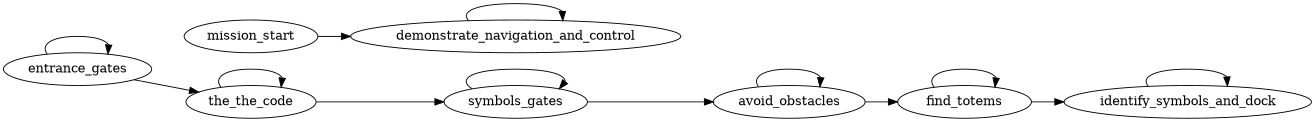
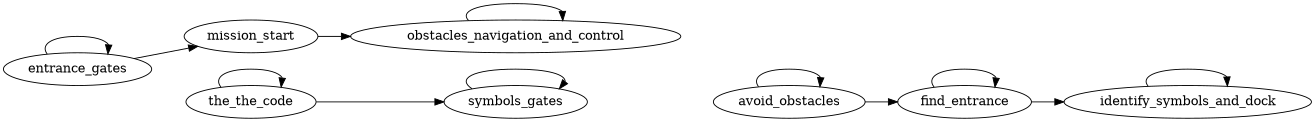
node "demonstrate_navigation_and_control": label "demonstrate_navigation_and_control" -> "obstacles_navigation_and_control"
edge "entrance_gates" -> "the_the_code": now "entrance_gates" -> "mission_start"
edge "symbols_gates" -> "avoid_obstacles": removed
node "find_totems": label "find_totems" -> "find_entrance"
